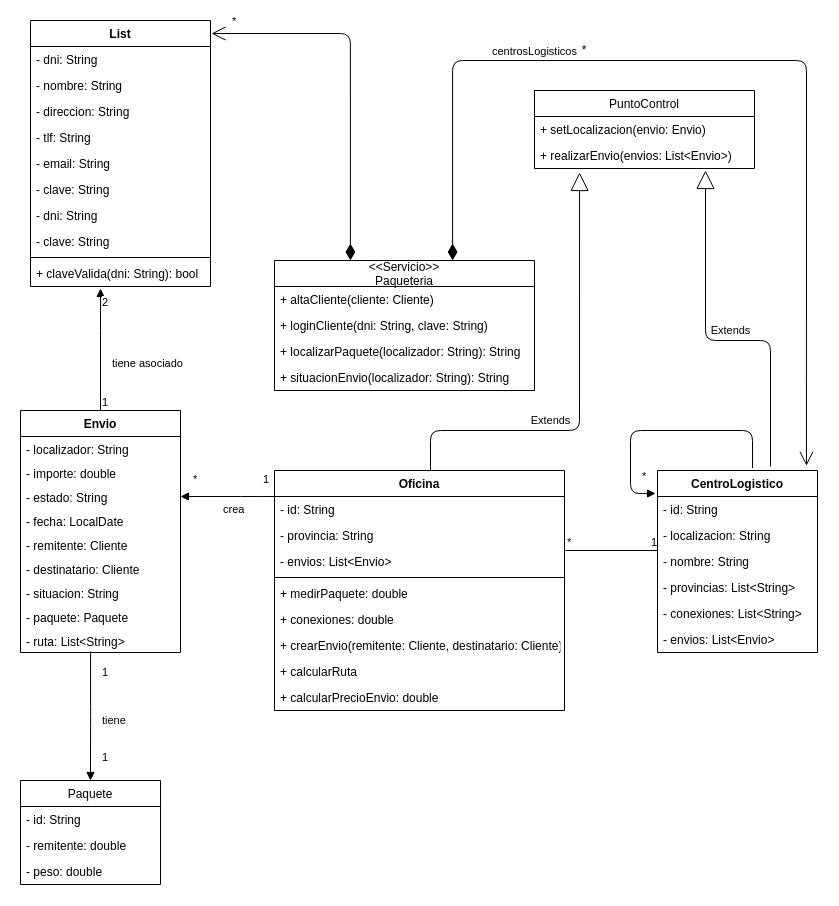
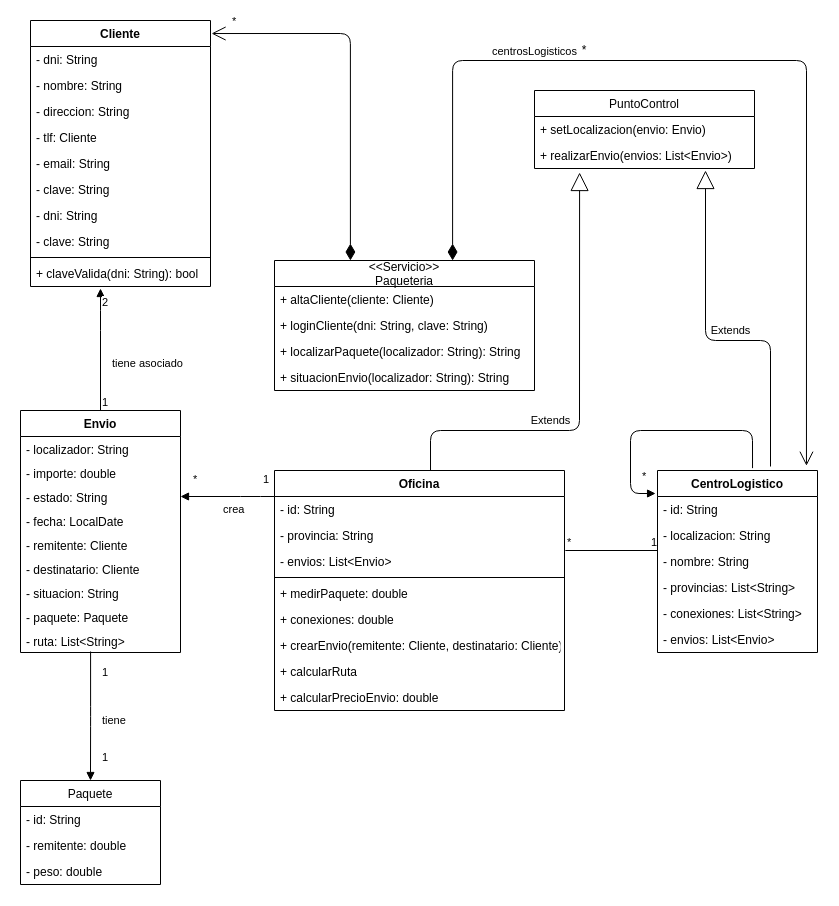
node "List": label "List" -> "Cliente"
node "- tlf: String": label "- tlf: String" -> "- tlf: Cliente"
